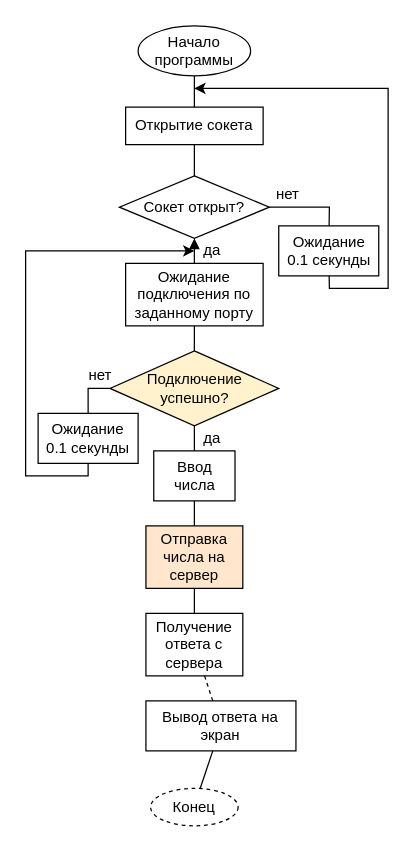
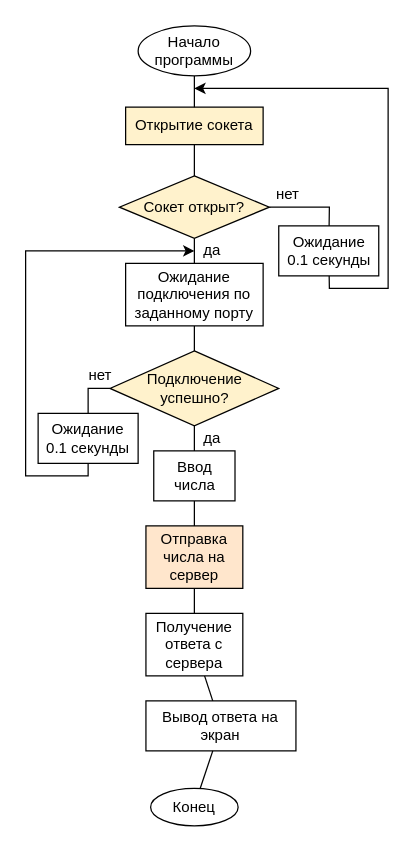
node "Открытие сокета": fillcolor #ffffff -> #fff2cc
node "Сокет открыт?": fillcolor #ffffff -> #fff2cc
edge "Ожидание подключения по заданному порту" -> "Сокет открыт?": arrowhead block -> none
edge "Получение ответа с сервера" -- "Вывод ответа на экран": style dashed -> solid
node "Конец": style dashed -> solid
